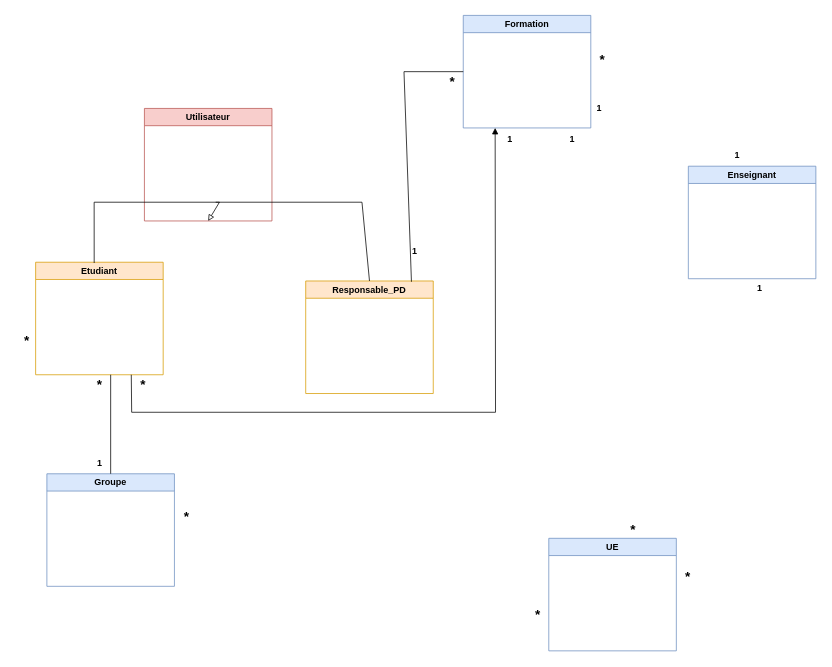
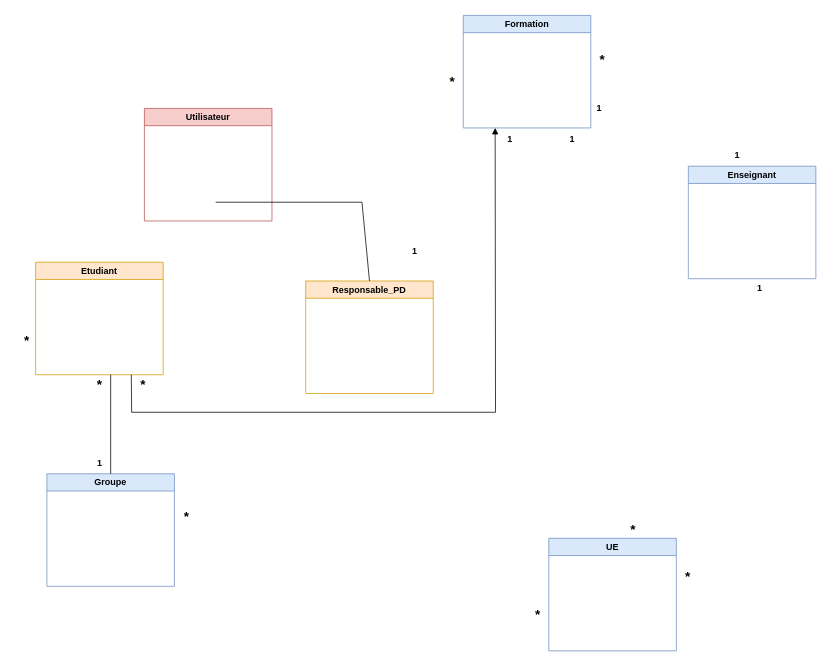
edge "Formation" -- "Responsable_PD": removed
edge "Etudiant" -> "Utilisateur": removed
